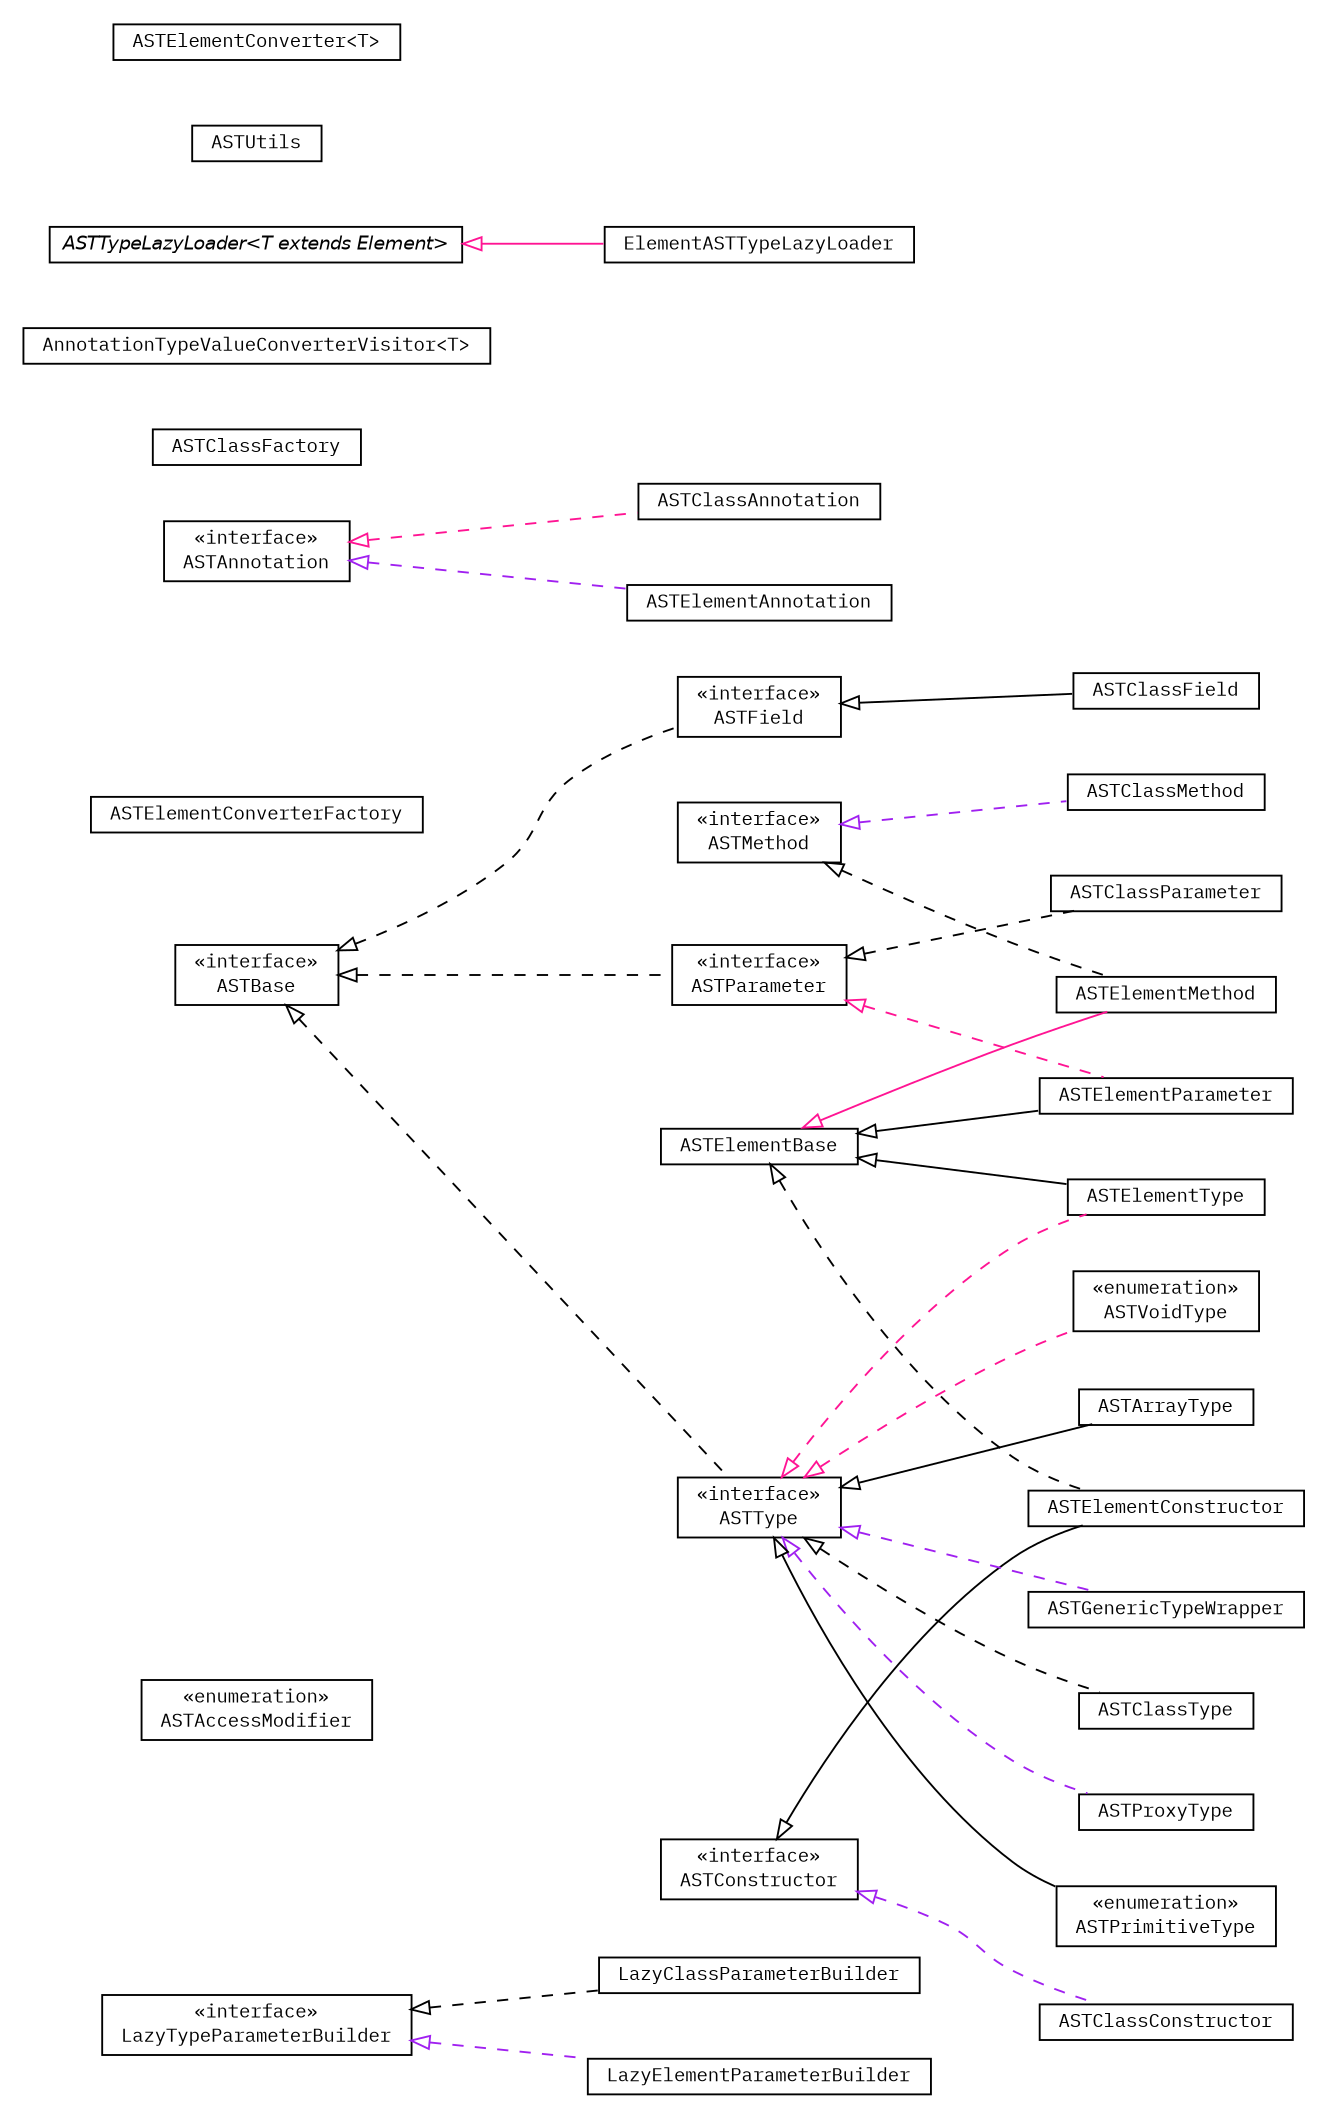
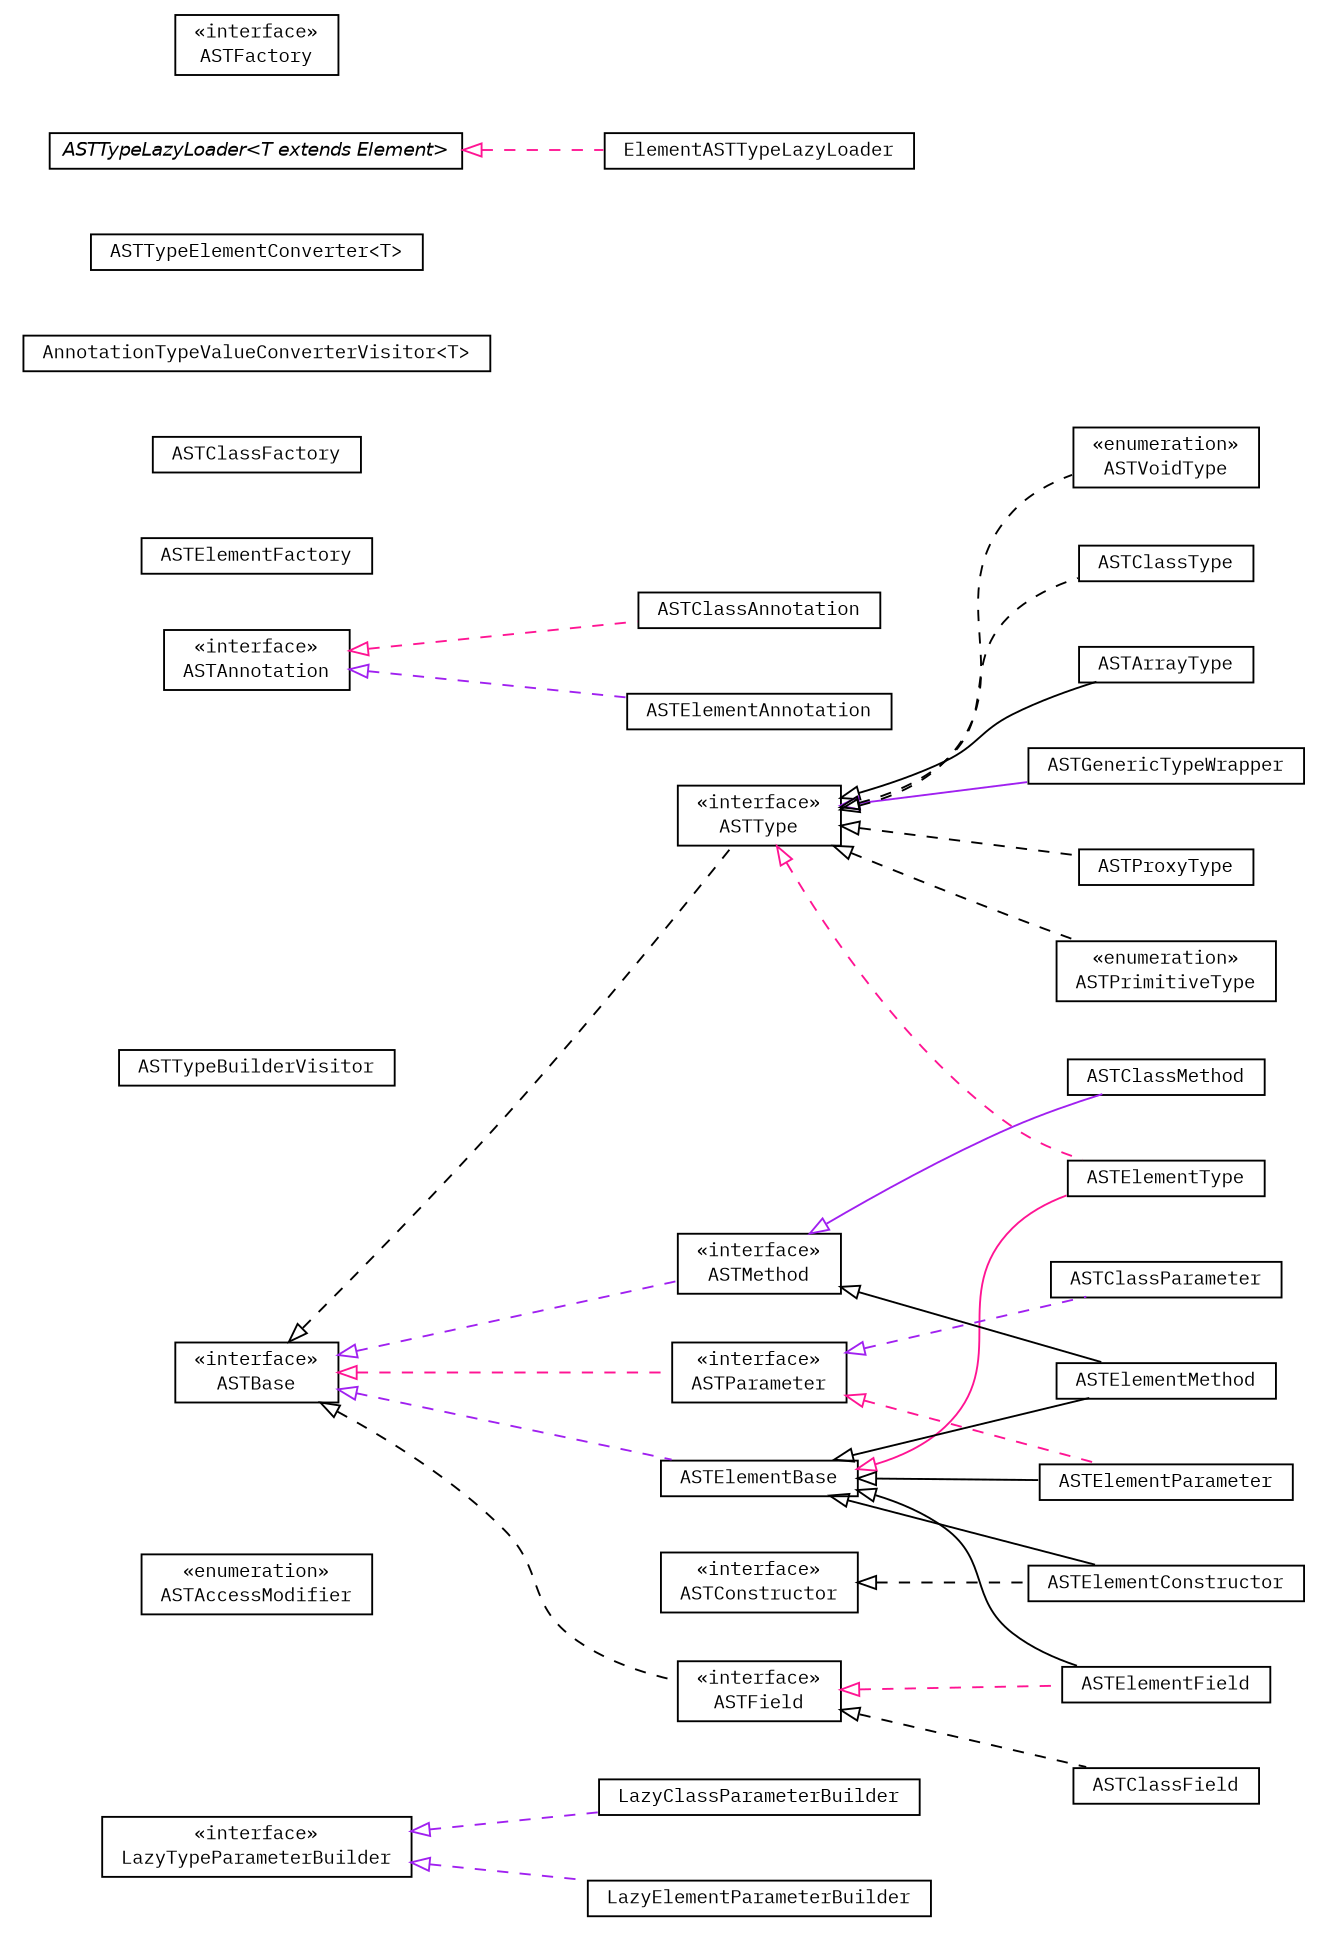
node "ASTElementConverter<T>": removed
node "ASTFactory": added
node "ASTUtils": removed
edge "ElementASTTypeLazyLoader" -> "ASTTypeLazyLoader<T extends Element>": style solid -> dashed
node "ASTTypeElementConverter<T>": added
node "ASTElementFactory": added
edge "ASTClassField" -> "ASTField": style solid -> dashed
edge "ASTClassMethod" -> "ASTMethod": style dashed -> solid
node "ASTElementConverterFactory": removed
edge "ASTElementMethod" -> "ASTMethod": style dashed -> solid
edge "ASTClassParameter" -> "ASTParameter": color black -> purple
edge "ASTParameter" -> "ASTBase": color black -> deeppink
edge "ASTElementMethod" -> "ASTElementBase": color deeppink -> black
node "ASTTypeBuilderVisitor": added
edge "ASTElementType" -> "ASTElementBase": color black -> deeppink
edge "ASTMethod" -> "ASTBase": added
edge "ASTElementConstructor" -> "ASTElementBase": style dashed -> solid
edge "ASTVoidType" -> "ASTType": color deeppink -> black
edge "ASTElementBase" -> "ASTBase": added
edge "ASTGenericTypeWrapper" -> "ASTType": style dashed -> solid
edge "ASTElementConstructor" -> "ASTConstructor": style solid -> dashed
node "ASTElementField": added
edge "ASTProxyType" -> "ASTType": color purple -> black
edge "ASTPrimitiveType" -> "ASTType": style solid -> dashed
edge "LazyClassParameterBuilder" -> "LazyTypeParameterBuilder": color black -> purple
node "ASTClassConstructor": removed
